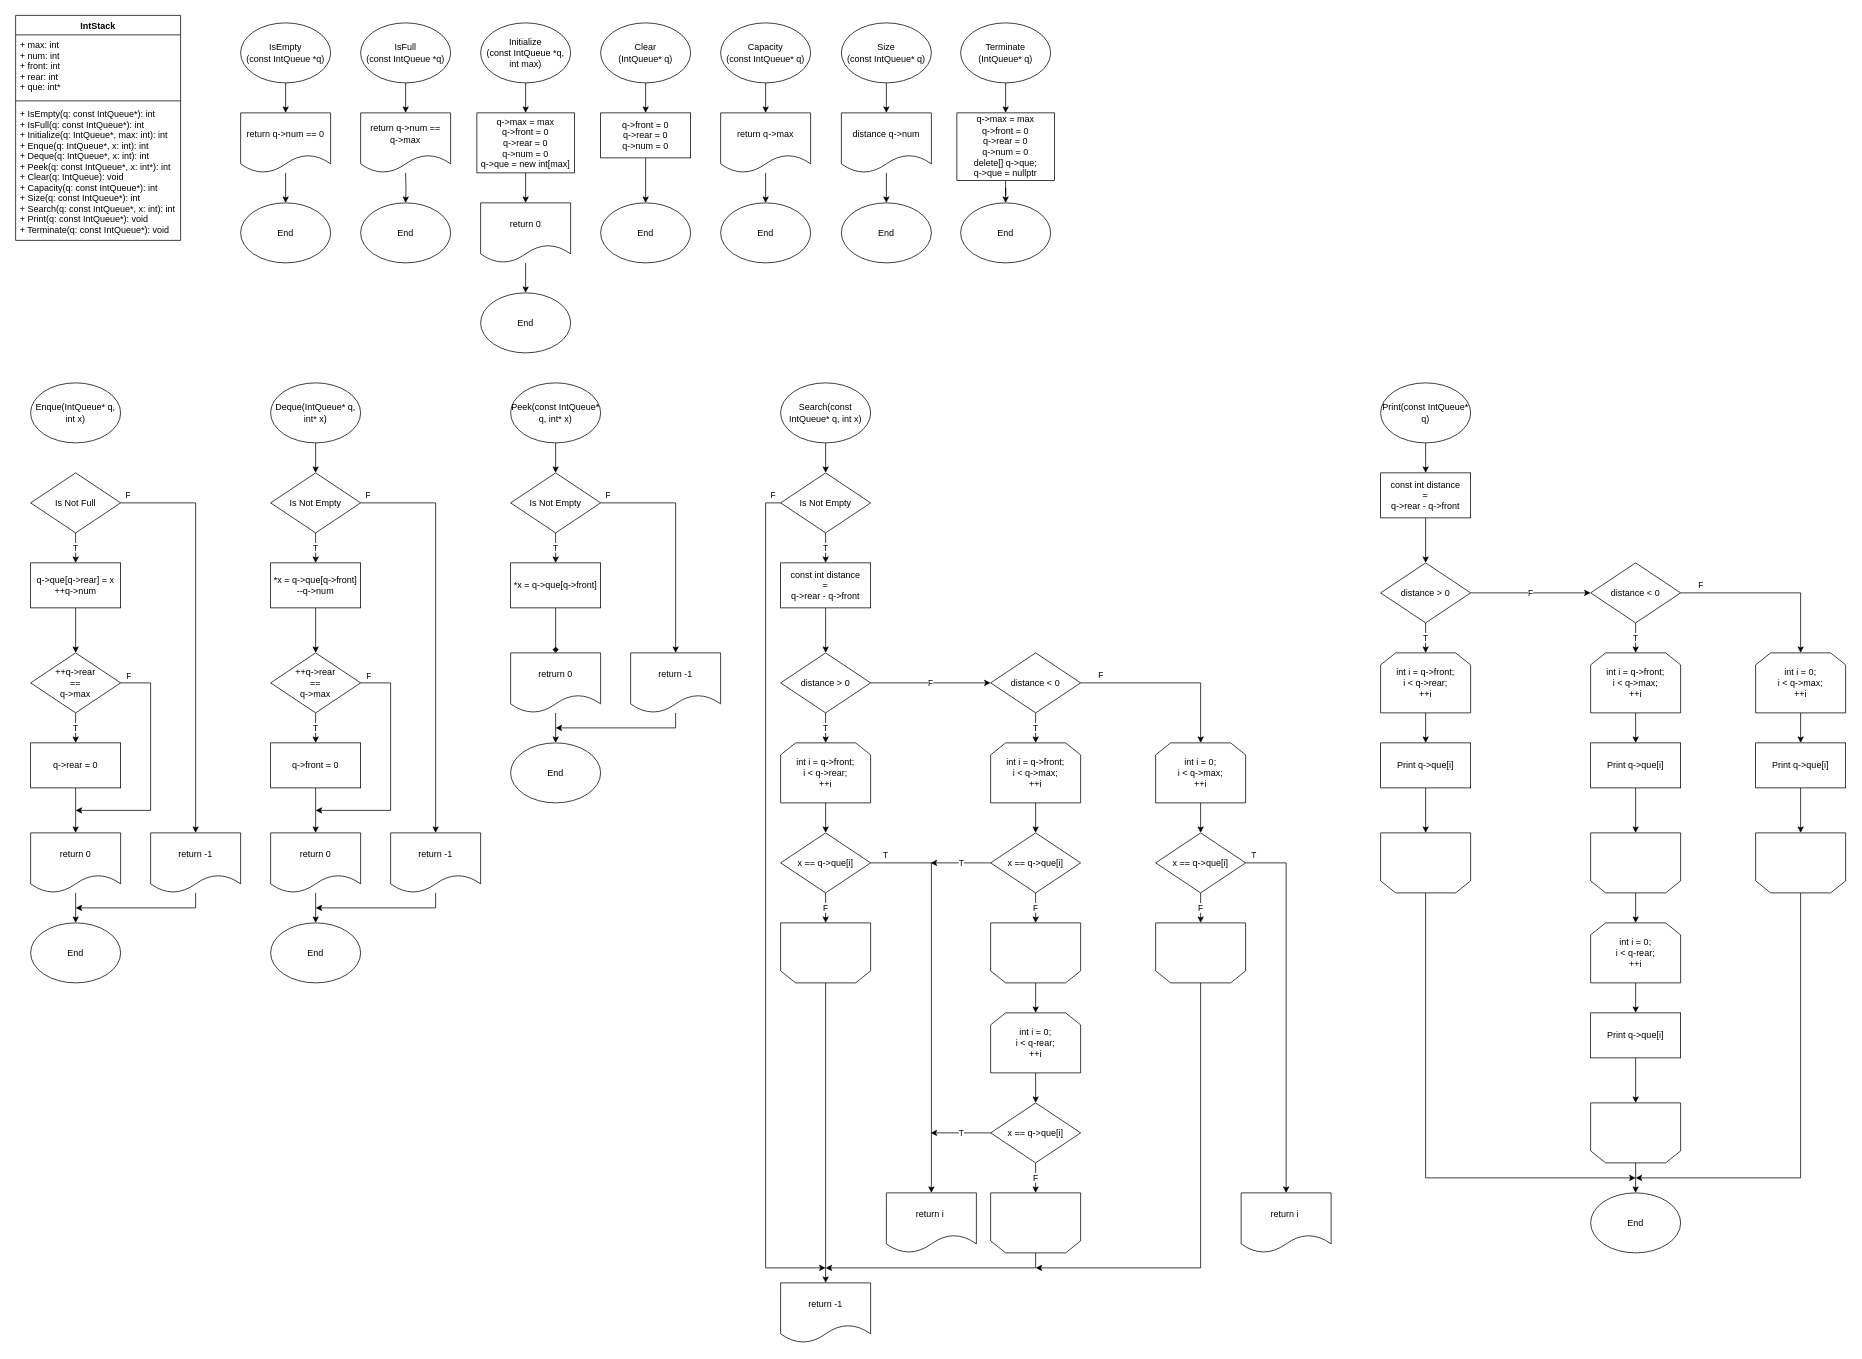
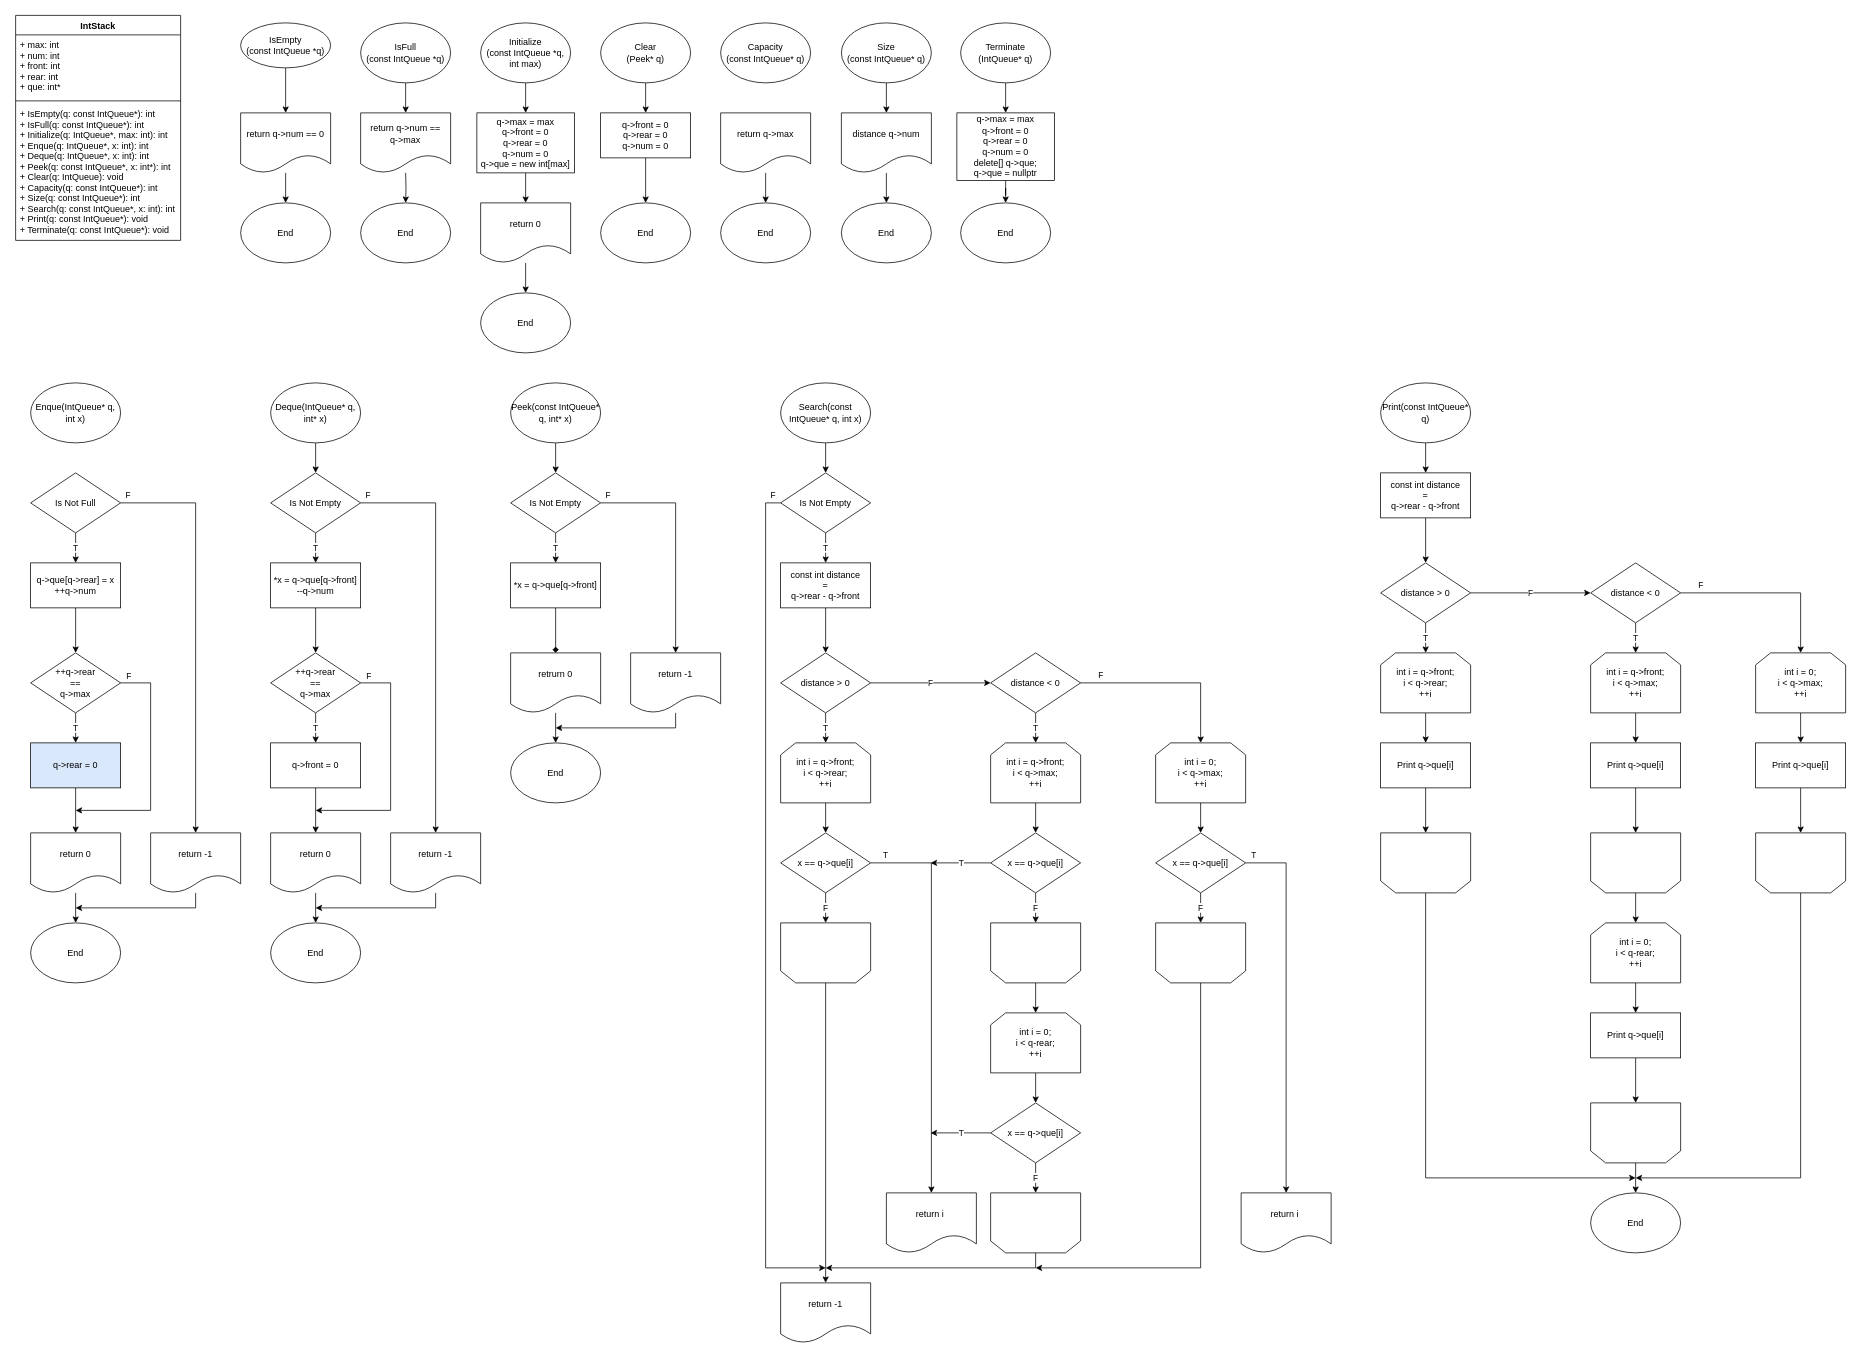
node "IsEmpty (const IntQueue *q)": size 90x60 -> 90x45
node "Clear (IntQueue* q)": label "Clear (IntQueue* q)" -> "Clear (Peek* q)"
edge "Capacity (const IntQueue* q)" -> "return q->max": removed
node "q->rear = 0": fillcolor #ffffff -> #dae8fc
